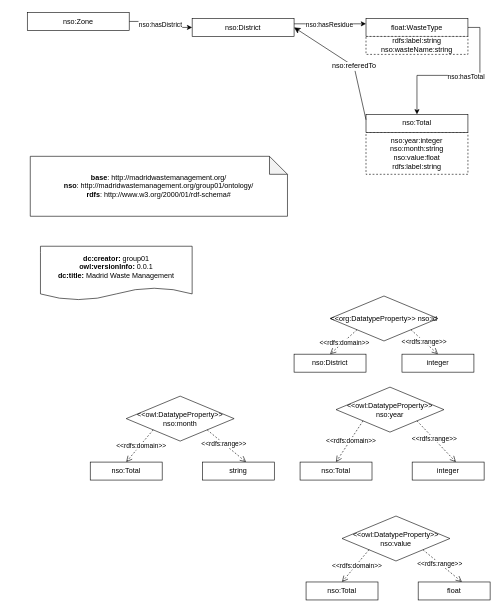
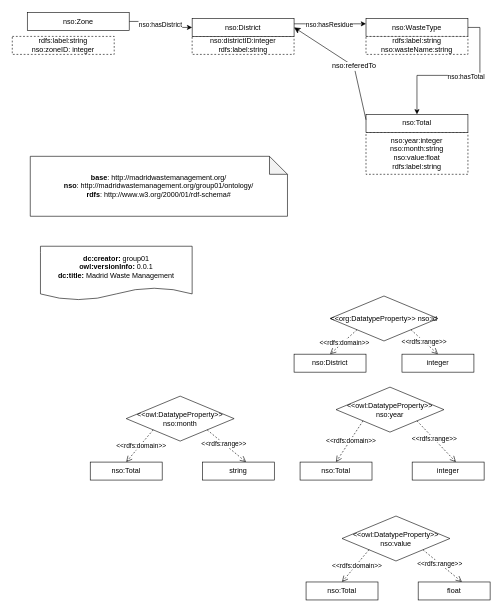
node "float:WasteType": label "float:WasteType" -> "nso:WasteType"
node "rdfs:label:string nso:zoneID: integer": added
node "nso:districtID:integer rdfs:label:string": added
